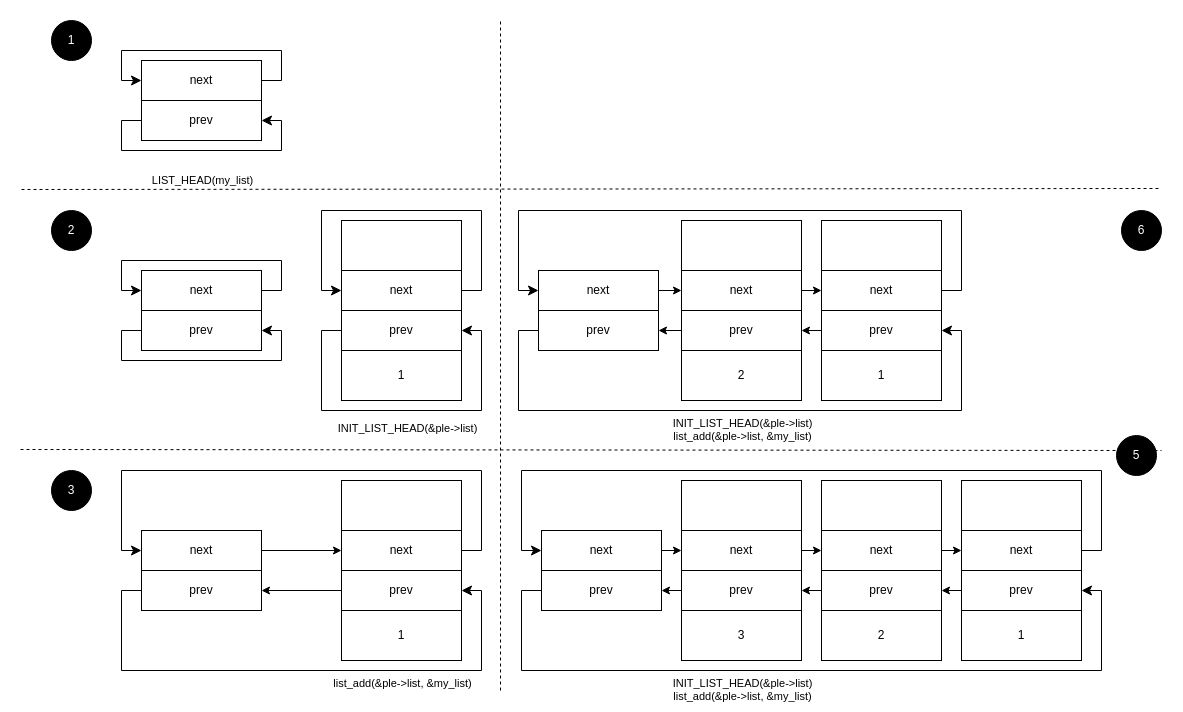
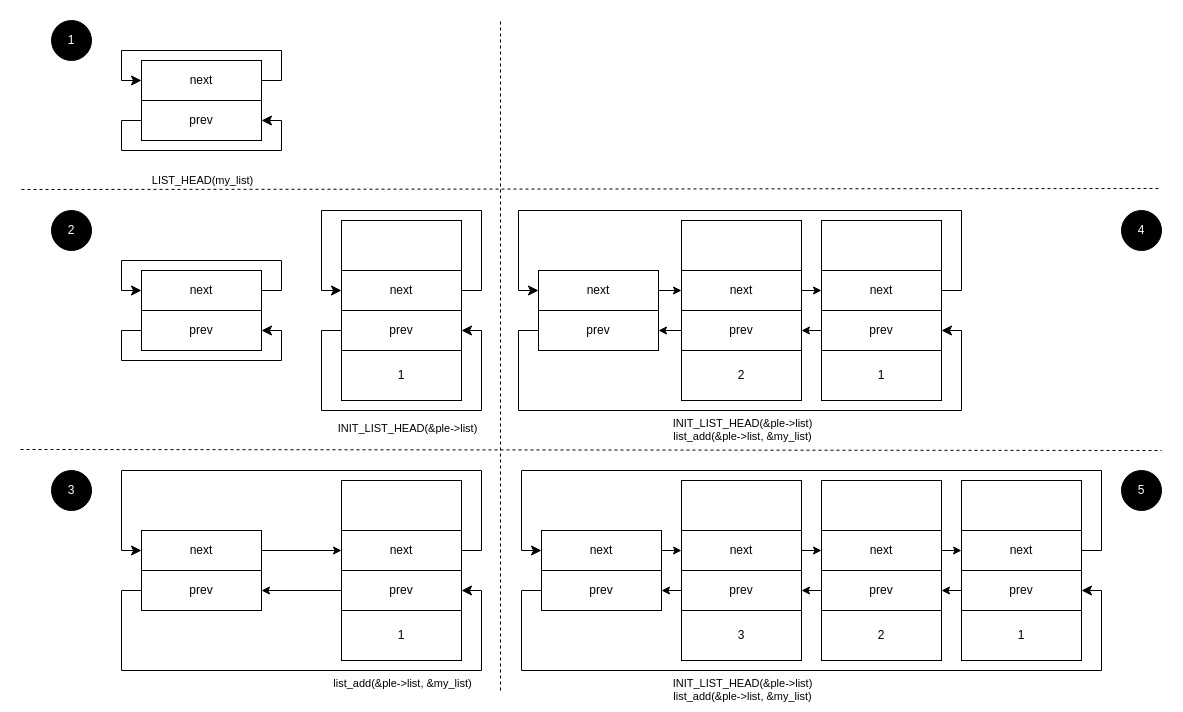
node "6": label "6" -> "4"
node "5": moved (1137, 456) -> (1142, 491)
